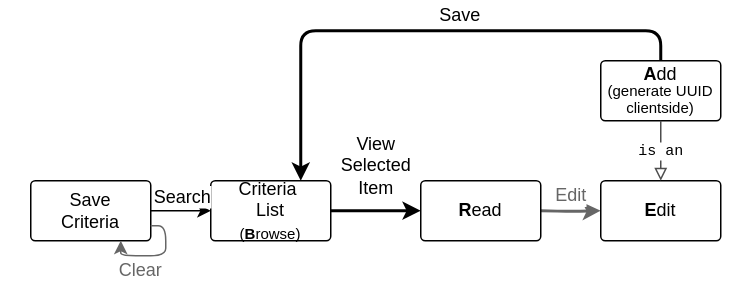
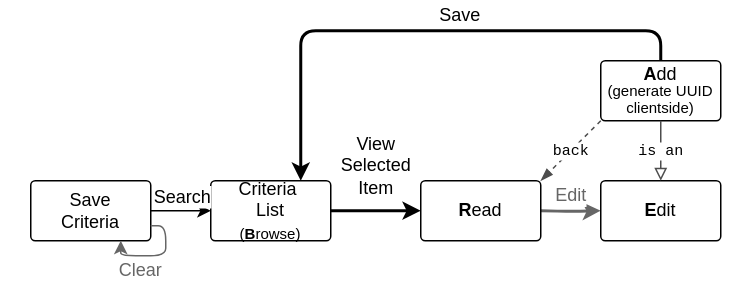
edge "Add (generate UUID clientside)" -> "Read": added, label "back"
